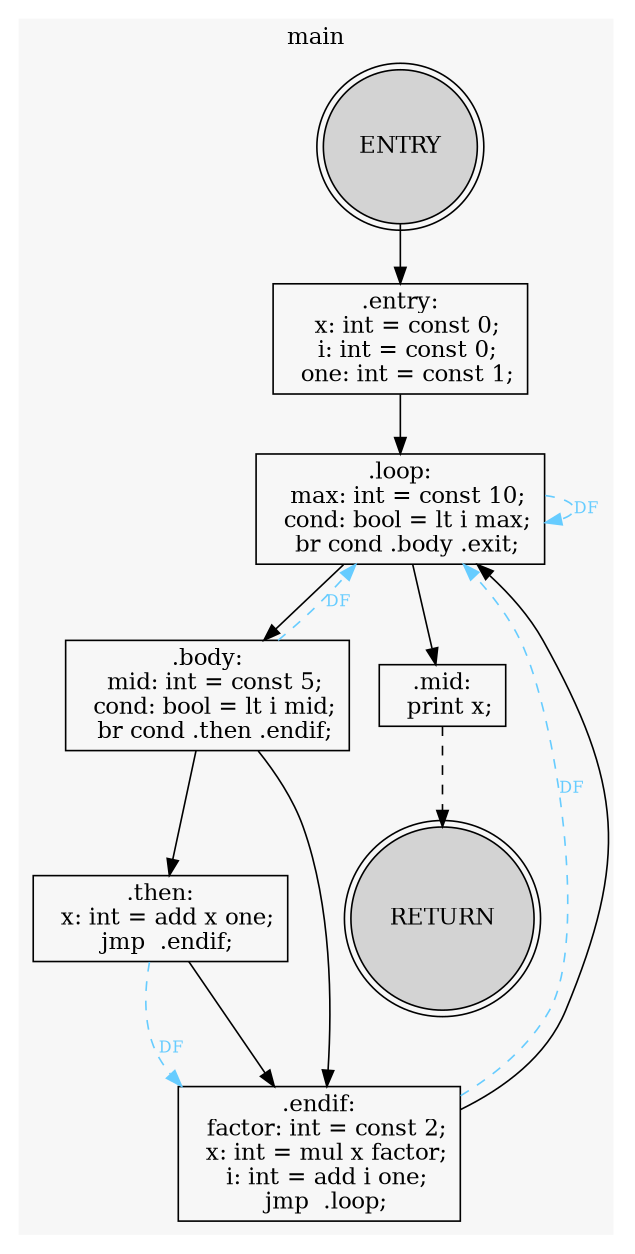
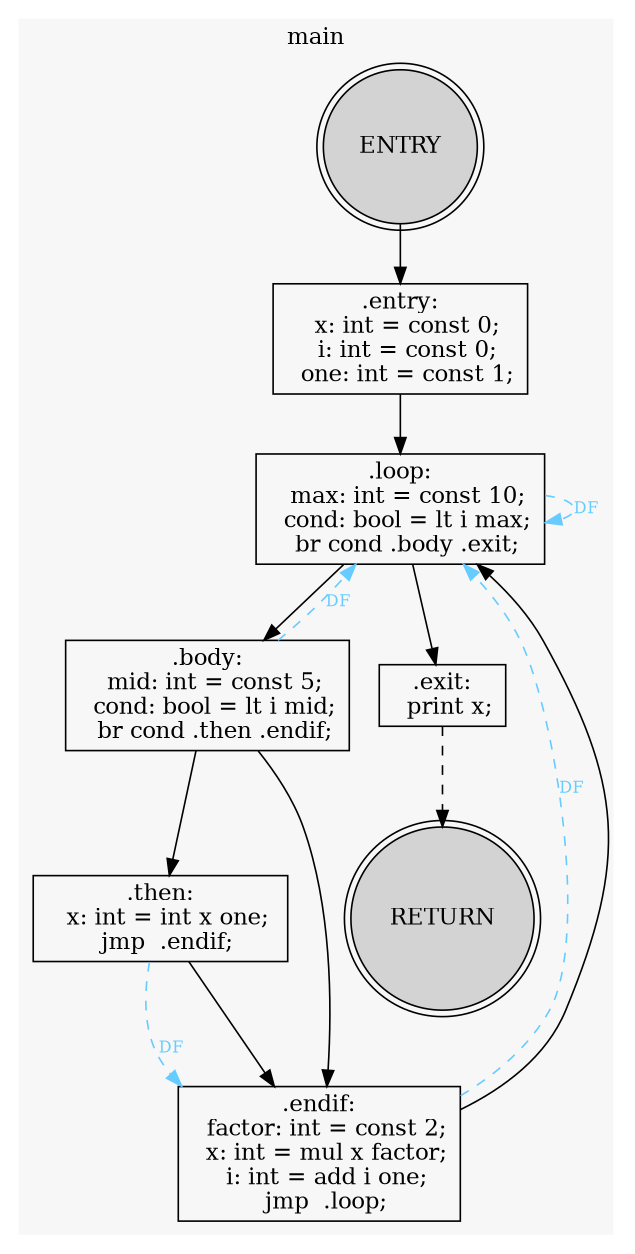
node ".mid: print x;": label ".mid: print x;" -> ".exit: print x;"
node ".then: x: int = add x one; jmp  .endif;": label ".then: x: int = add x one; jmp  .endif;" -> ".then: x: int = int x one; jmp  .endif;"
